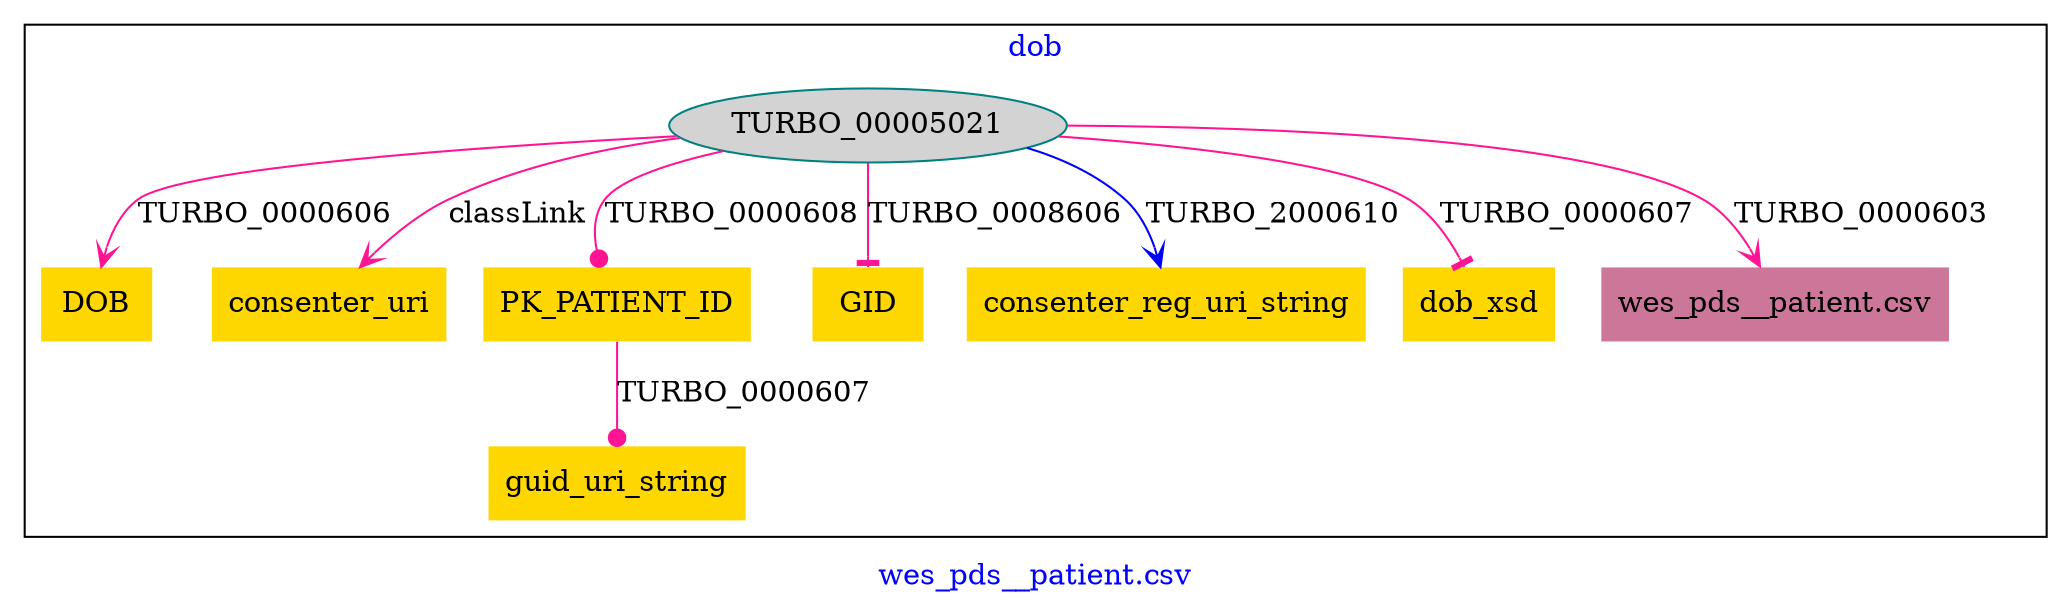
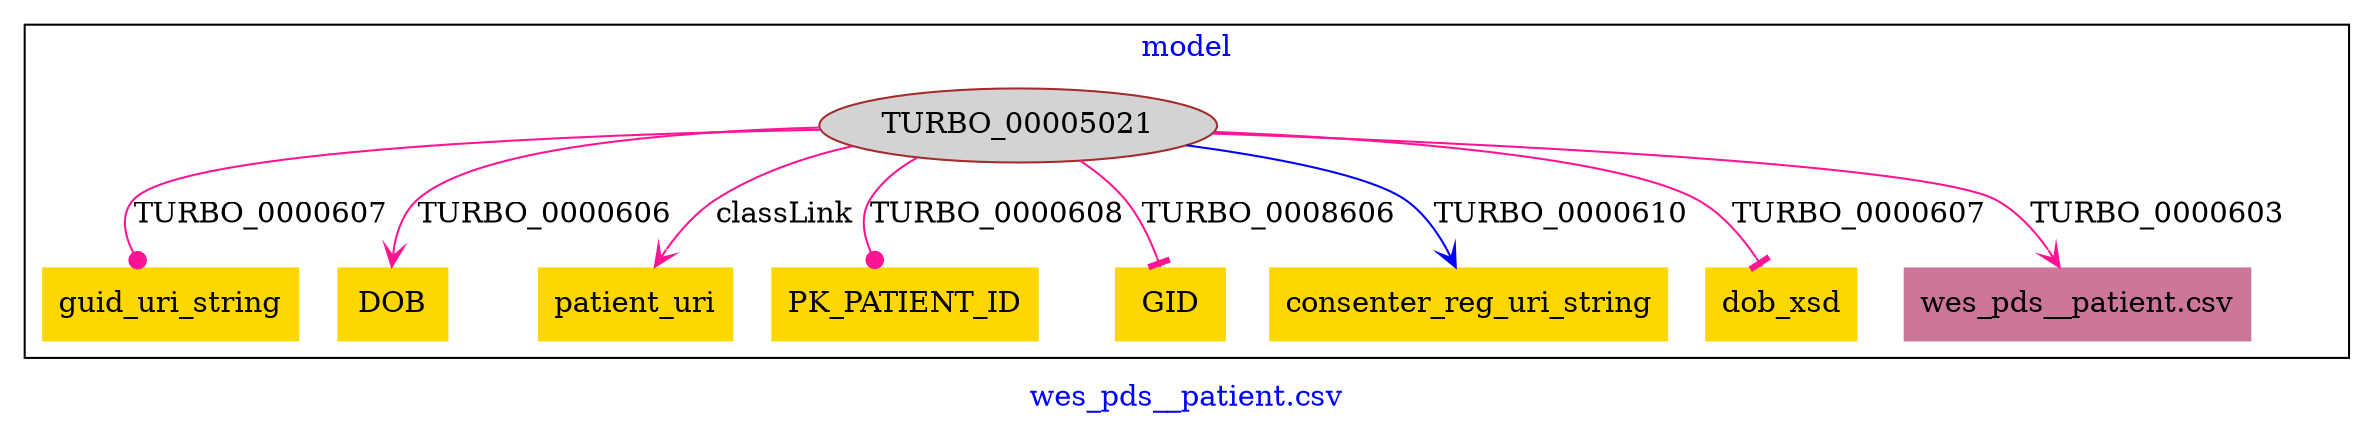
cluster "dob": label "dob" -> "model"
node "TURBO_00005021": color teal -> brown
edge "TURBO_00005021" -> "consenter_reg_uri_string": label "TURBO_2000610" -> "TURBO_0000610"
node "consenter_uri": label "consenter_uri" -> "patient_uri"
edge "PK_PATIENT_ID" -> "guid_uri_string": now "TURBO_00005021" -> "guid_uri_string"
